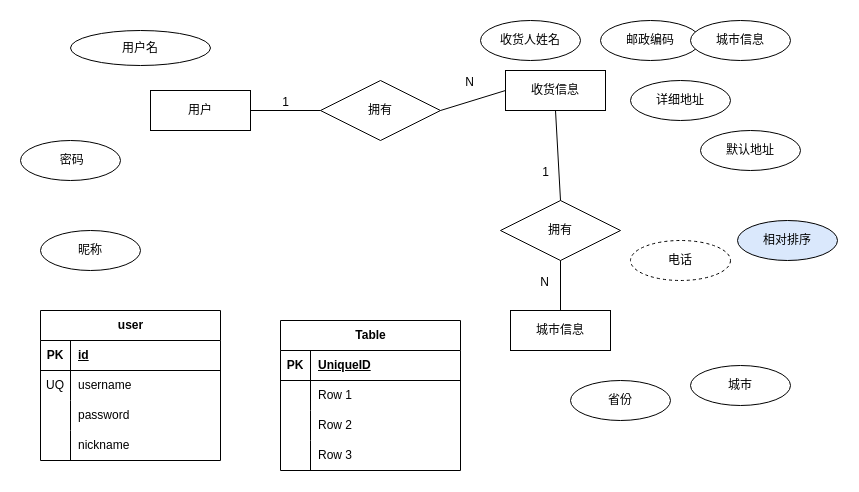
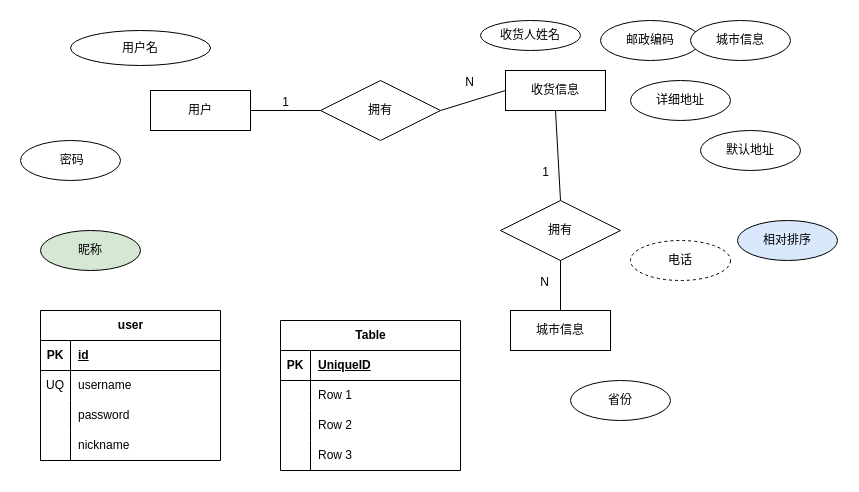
node "收货人姓名": size 100x40 -> 100x30
node "昵称": fillcolor #ffffff -> #d5e8d4
node "城市": removed
